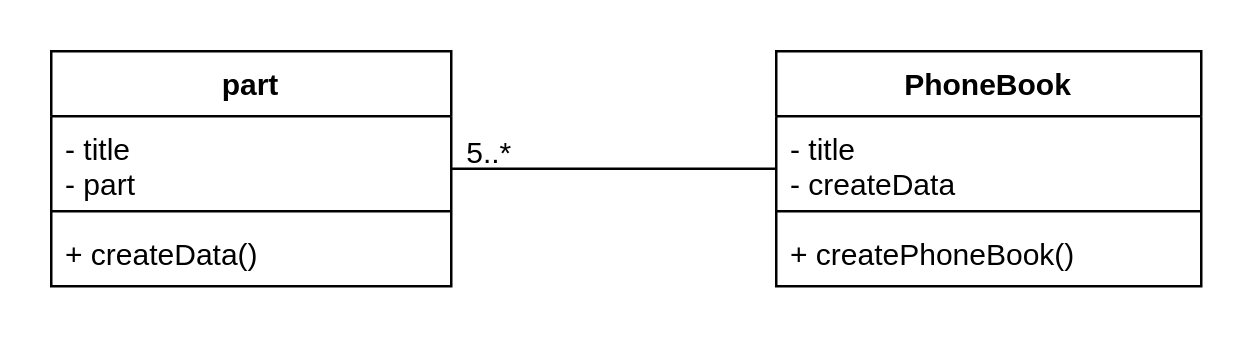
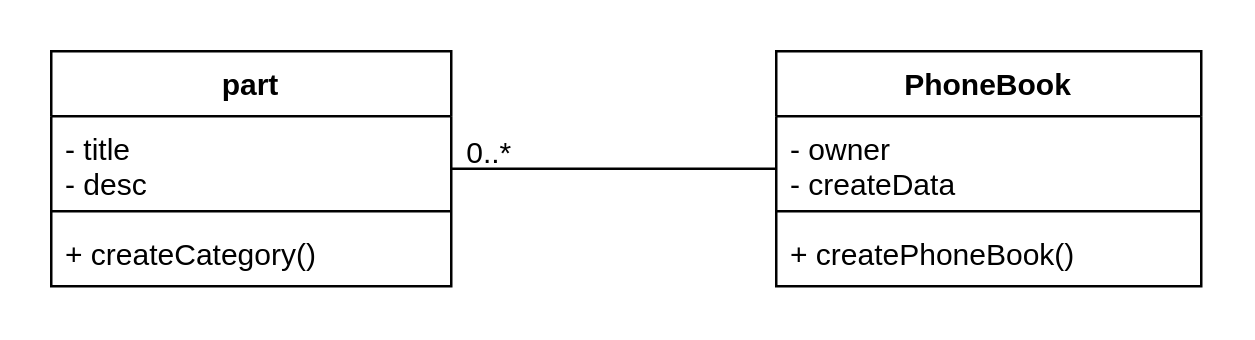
node "- title - part": label "- title - part" -> "- title - desc"
node "- title - createData": label "- title - createData" -> "- owner - createData"
node "5..*": label "5..*" -> "0..*"
node "+ createData()": label "+ createData()" -> "+ createCategory()"
